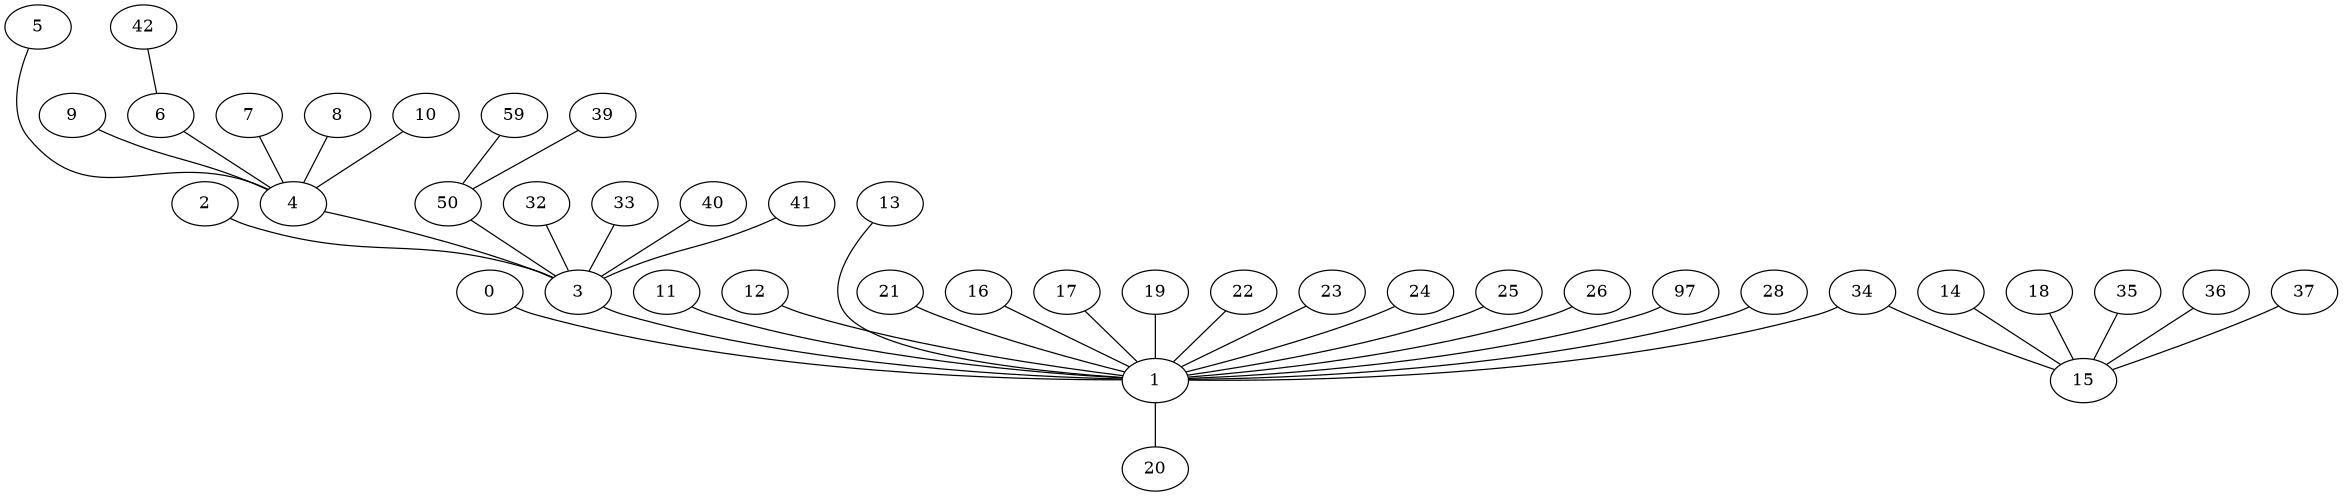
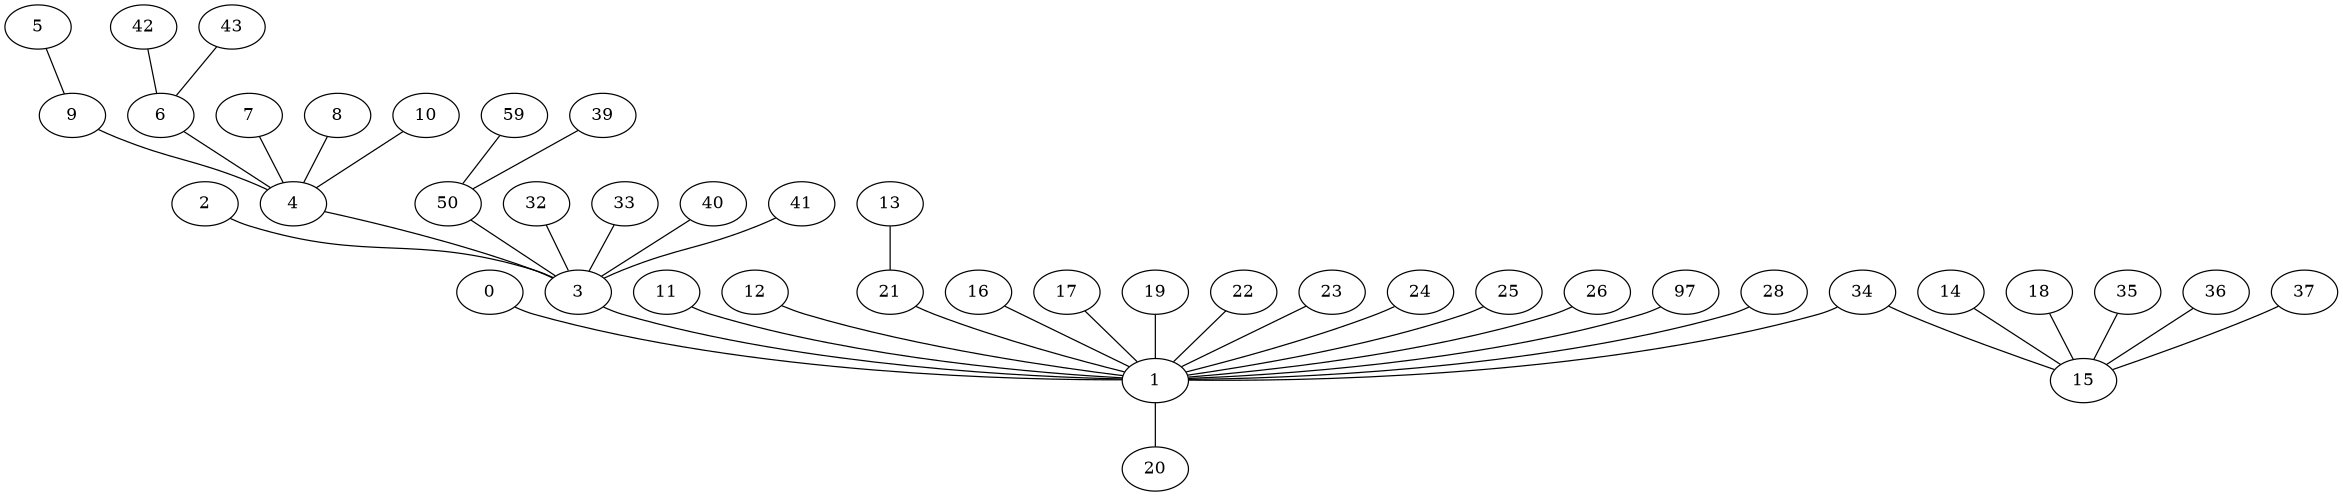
node "43": added
edge "5" -- "4": now "5" -- "9"
edge "13" -- "1": now "13" -- "21"
